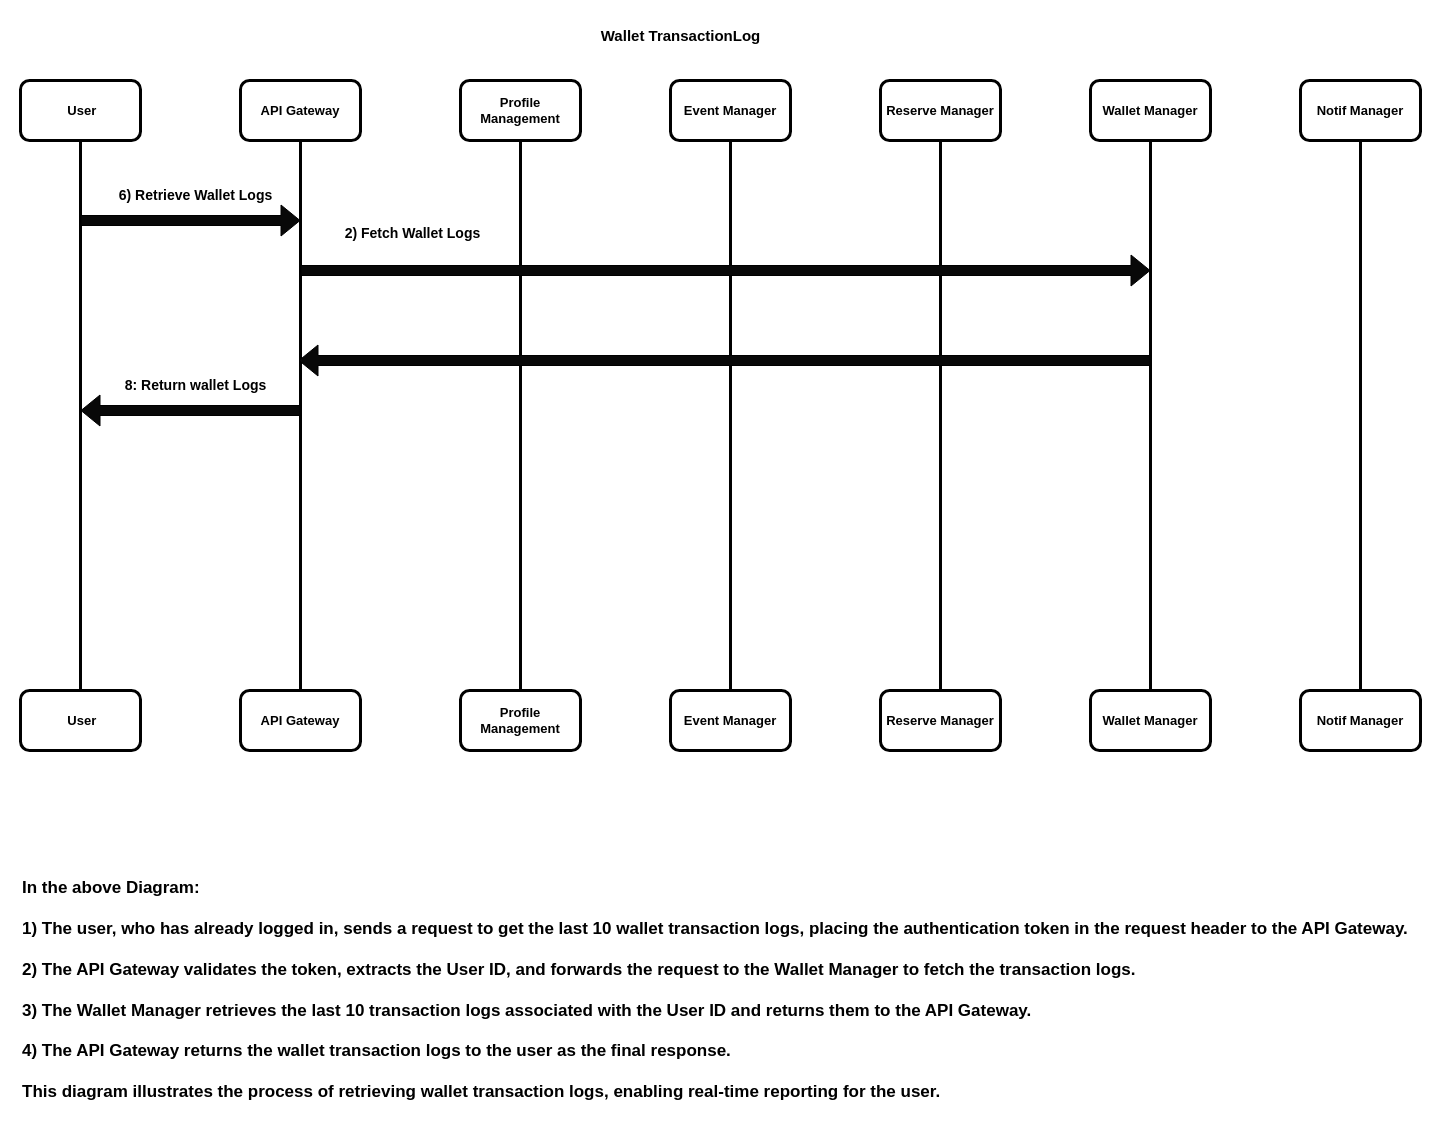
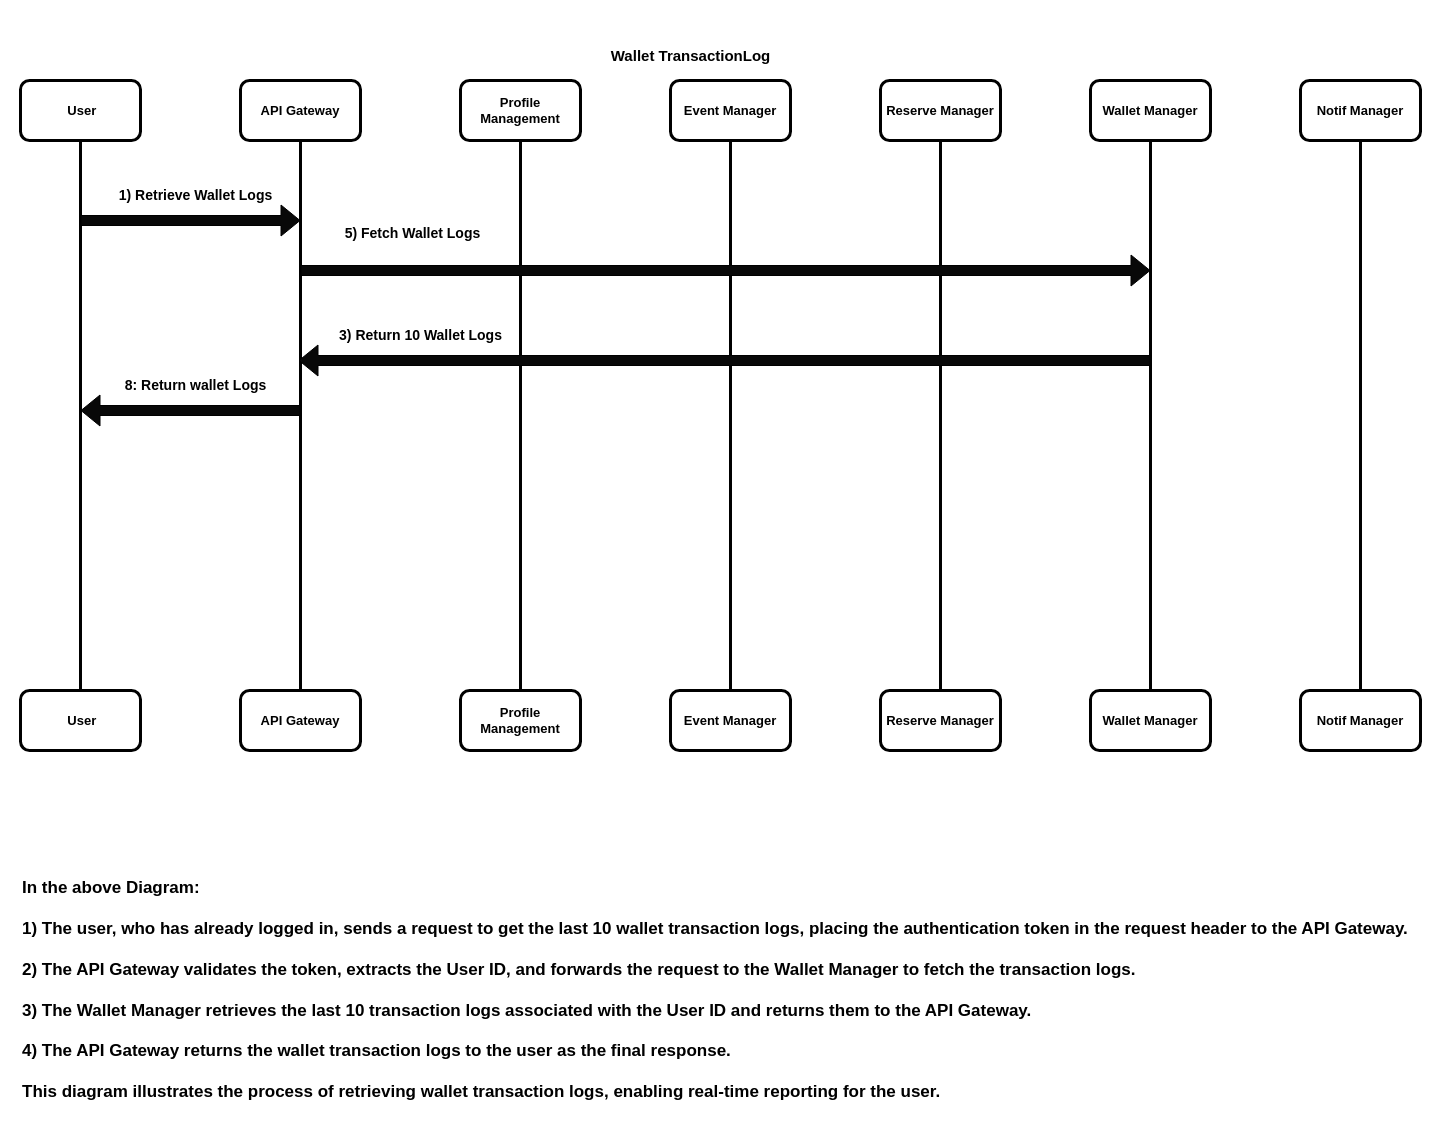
node "Wallet TransactionLog": moved (681, 36) -> (691, 56)
node "6) Retrieve Wallet Logs": label "6) Retrieve Wallet Logs" -> "1) Retrieve Wallet Logs"
node "2) Fetch Wallet Logs": label "2) Fetch Wallet Logs" -> "5) Fetch Wallet Logs"
node "3) Return 10 Wallet Logs": added
